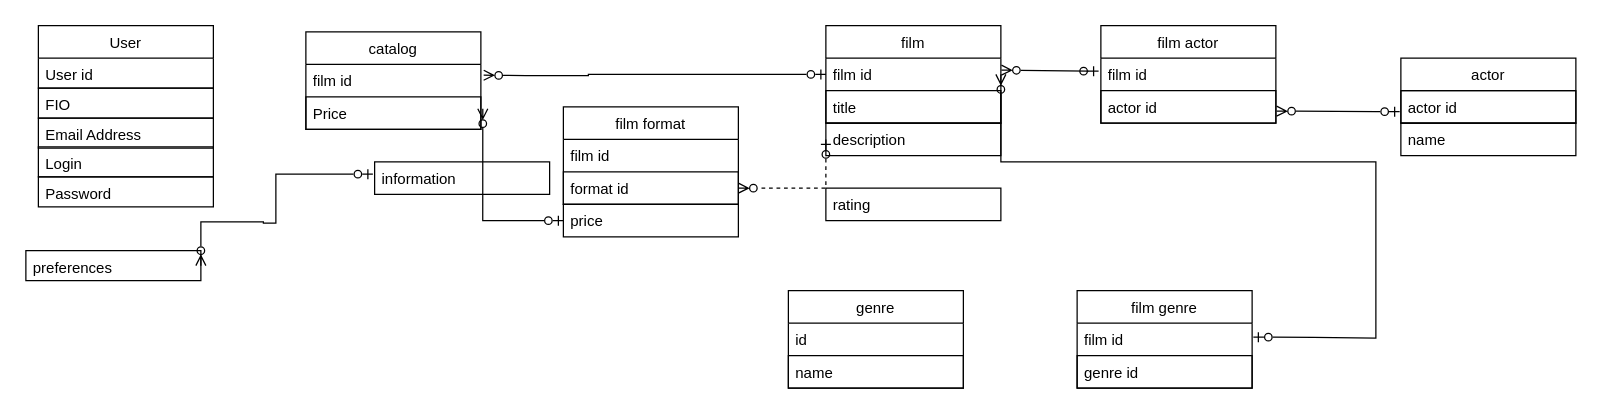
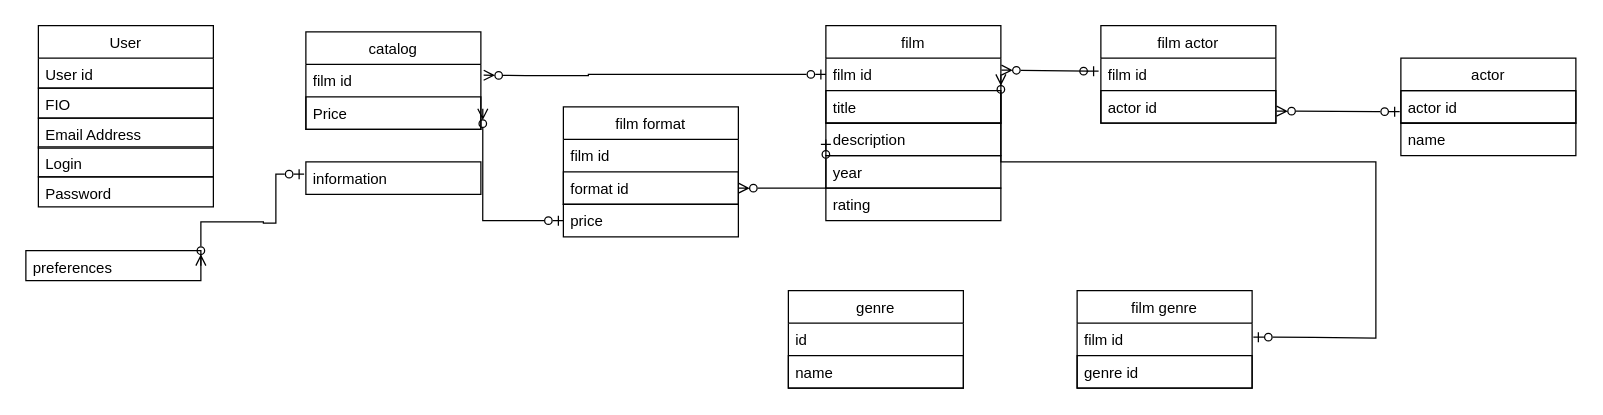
node "year": added
node "information": moved (462, 178) -> (393, 178)
edge "description" -- "format id": style dashed -> solid
